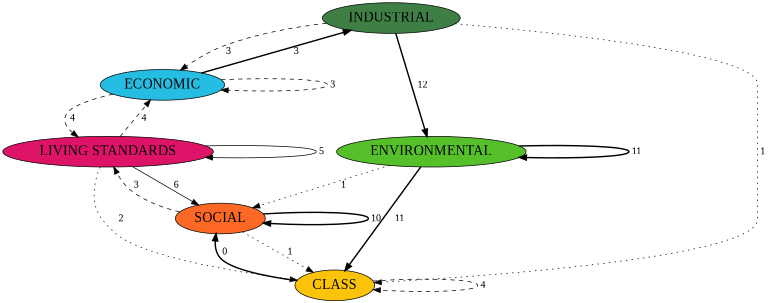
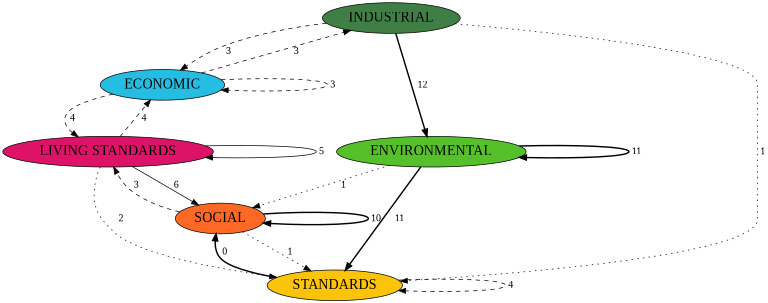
edge "ECONOMIC" -> "INDUSTRIAL": style bold -> dashed
node "CLASS": label "CLASS" -> "STANDARDS"
